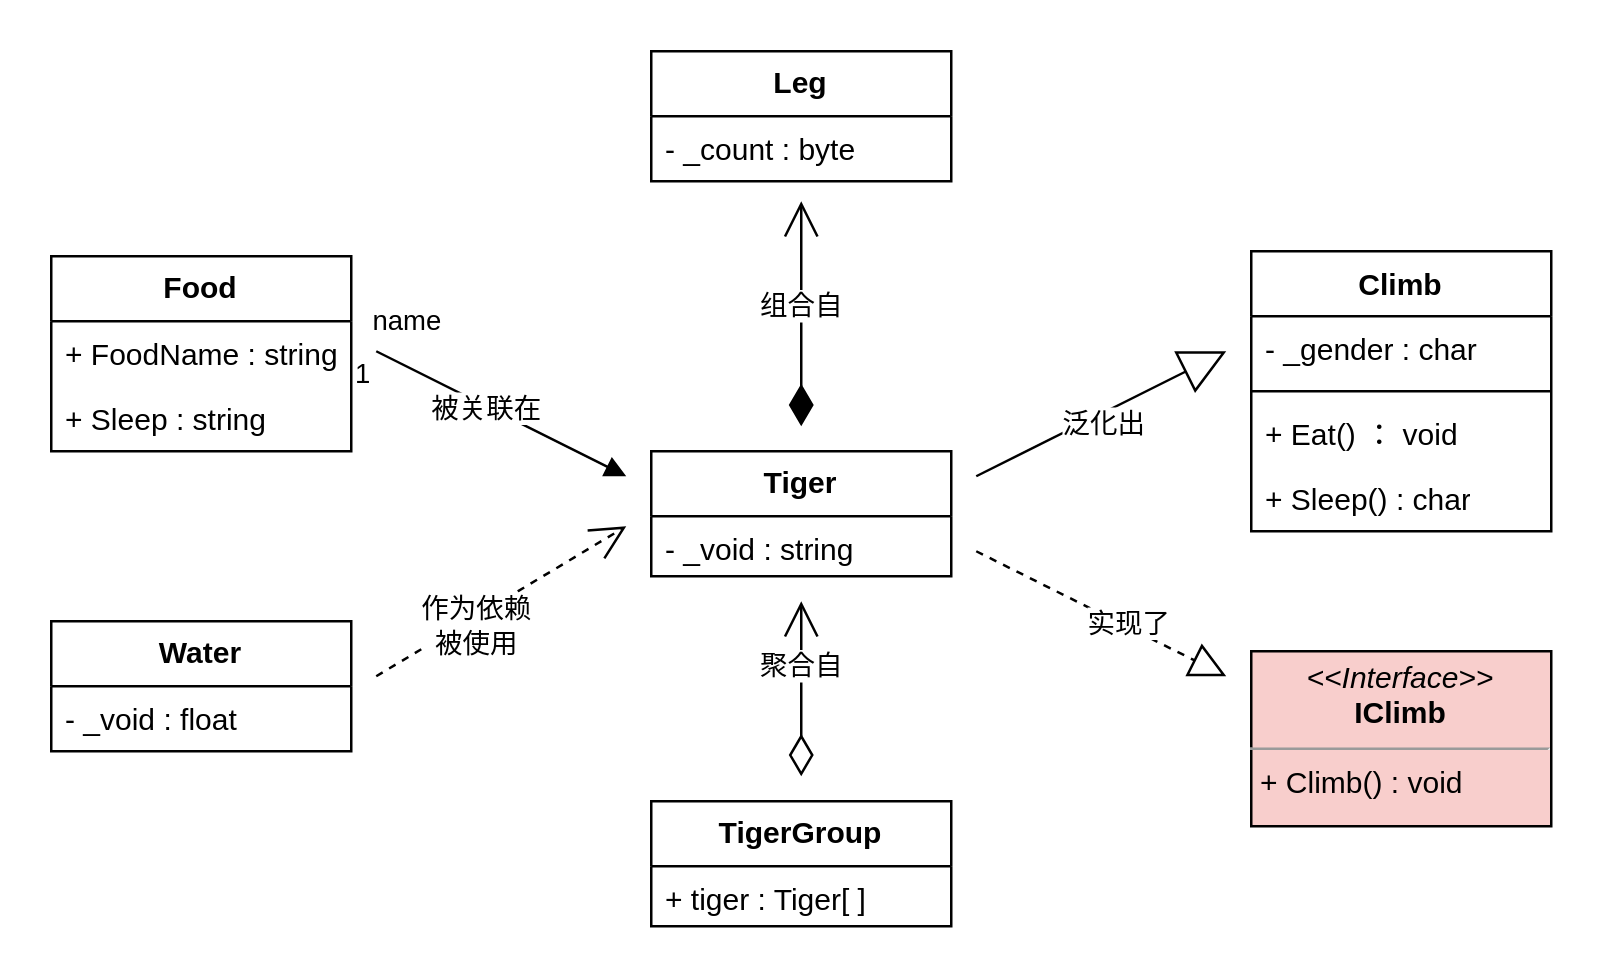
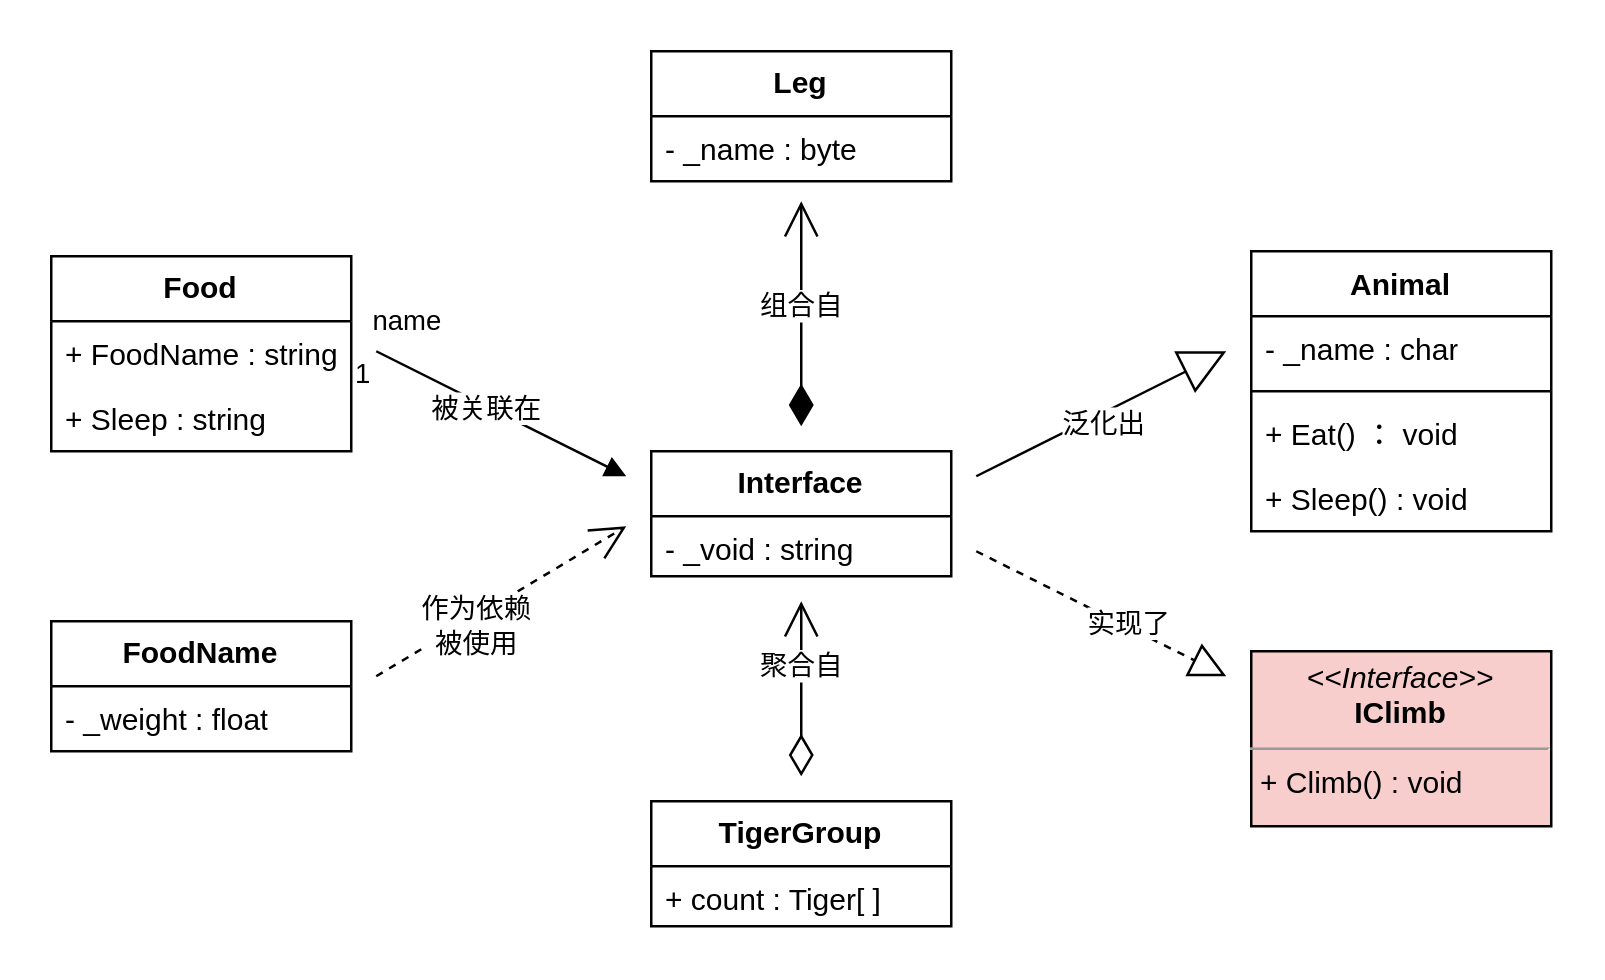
node "- _count : byte": label "- _count : byte" -> "- _name : byte"
node "Climb": label "Climb" -> "Animal"
node "- _gender : char": label "- _gender : char" -> "- _name : char"
node "Tiger": label "Tiger" -> "Interface"
node "+ Sleep() : char": label "+ Sleep() : char" -> "+ Sleep() : void"
node "Water": label "Water" -> "FoodName"
node "- _void : float": label "- _void : float" -> "- _weight : float"
node "+ tiger : Tiger[ ]": label "+ tiger : Tiger[ ]" -> "+ count : Tiger[ ]"
